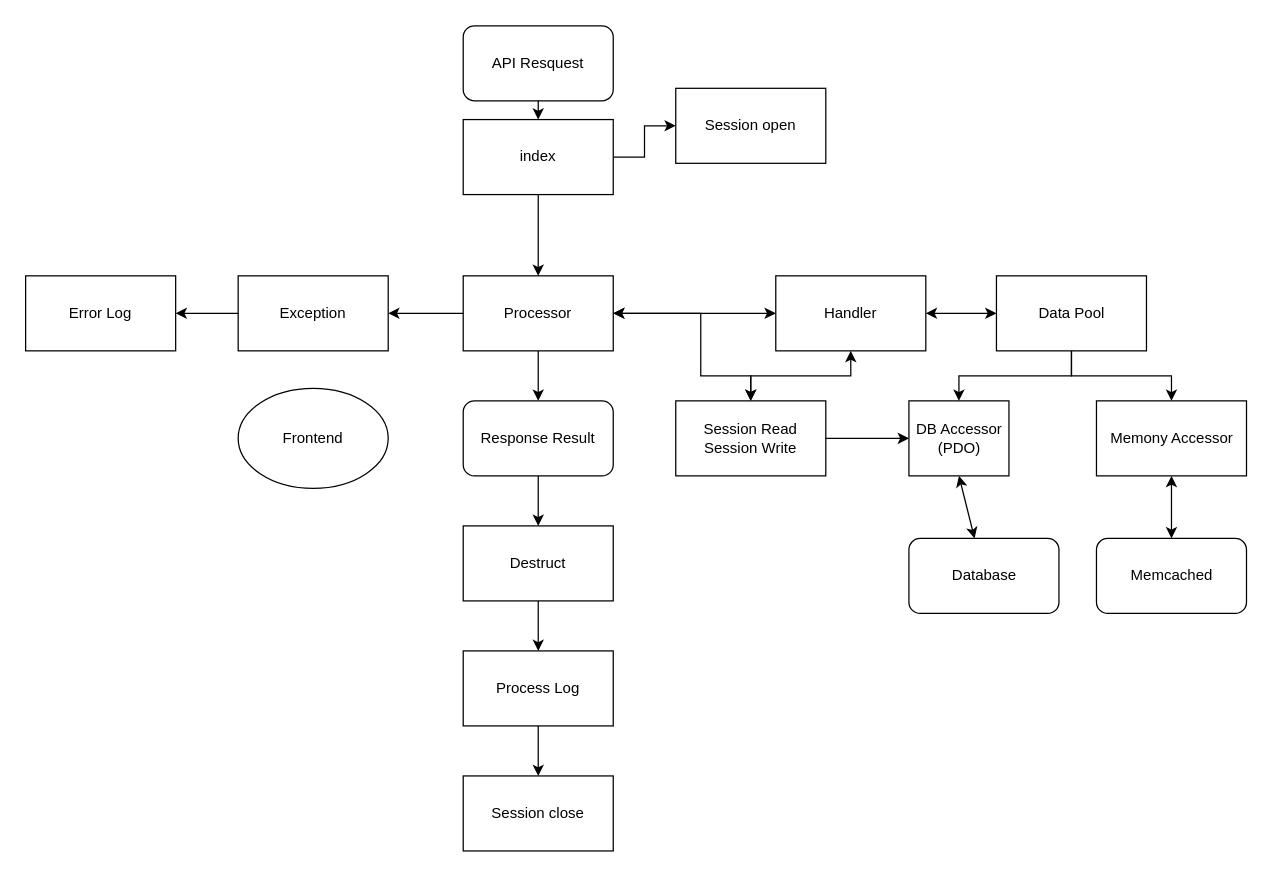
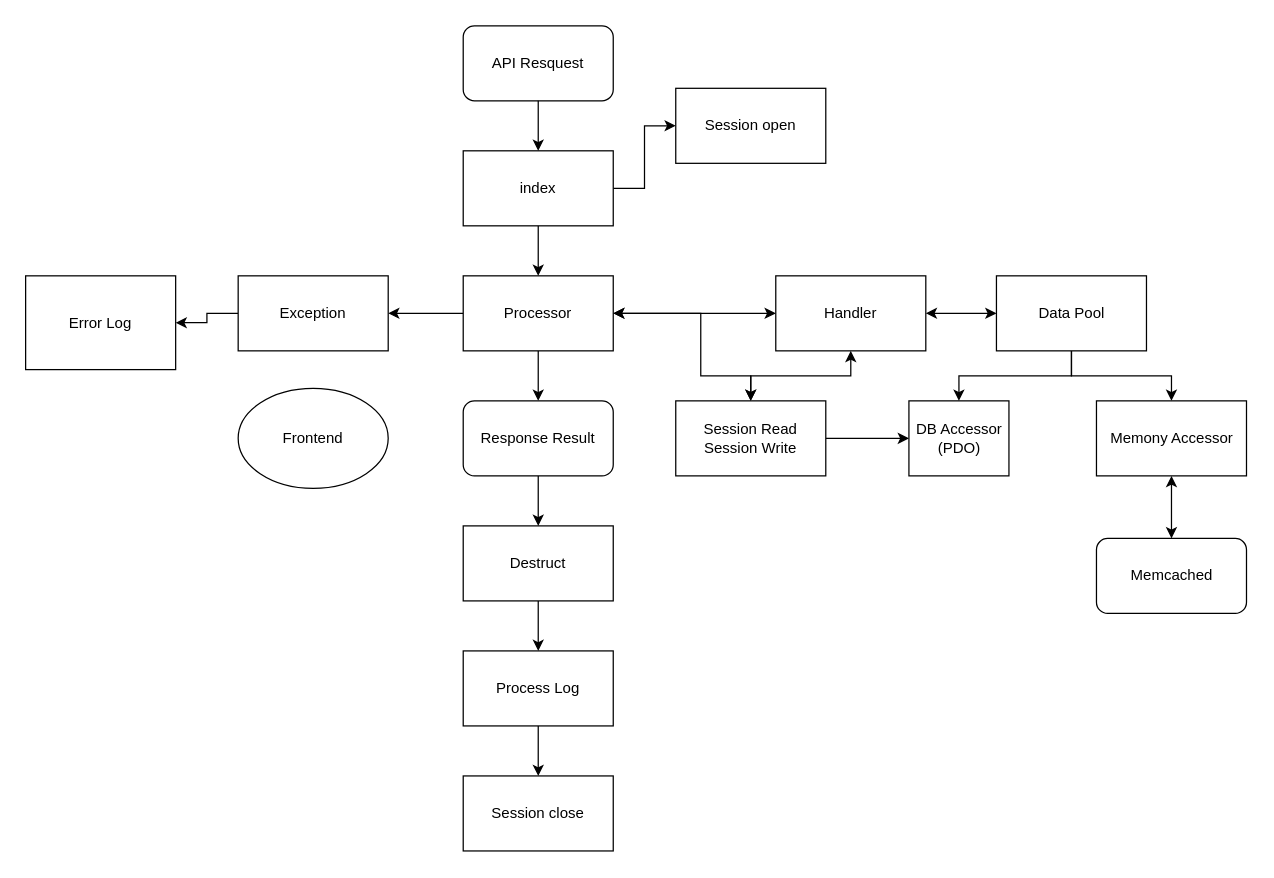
node "index": moved (538, 157) -> (538, 188)
node "Error Log": size 150x75 -> 150x94
edge "DB Accessor (PDO)" -- "Database": removed
node "Database": removed
